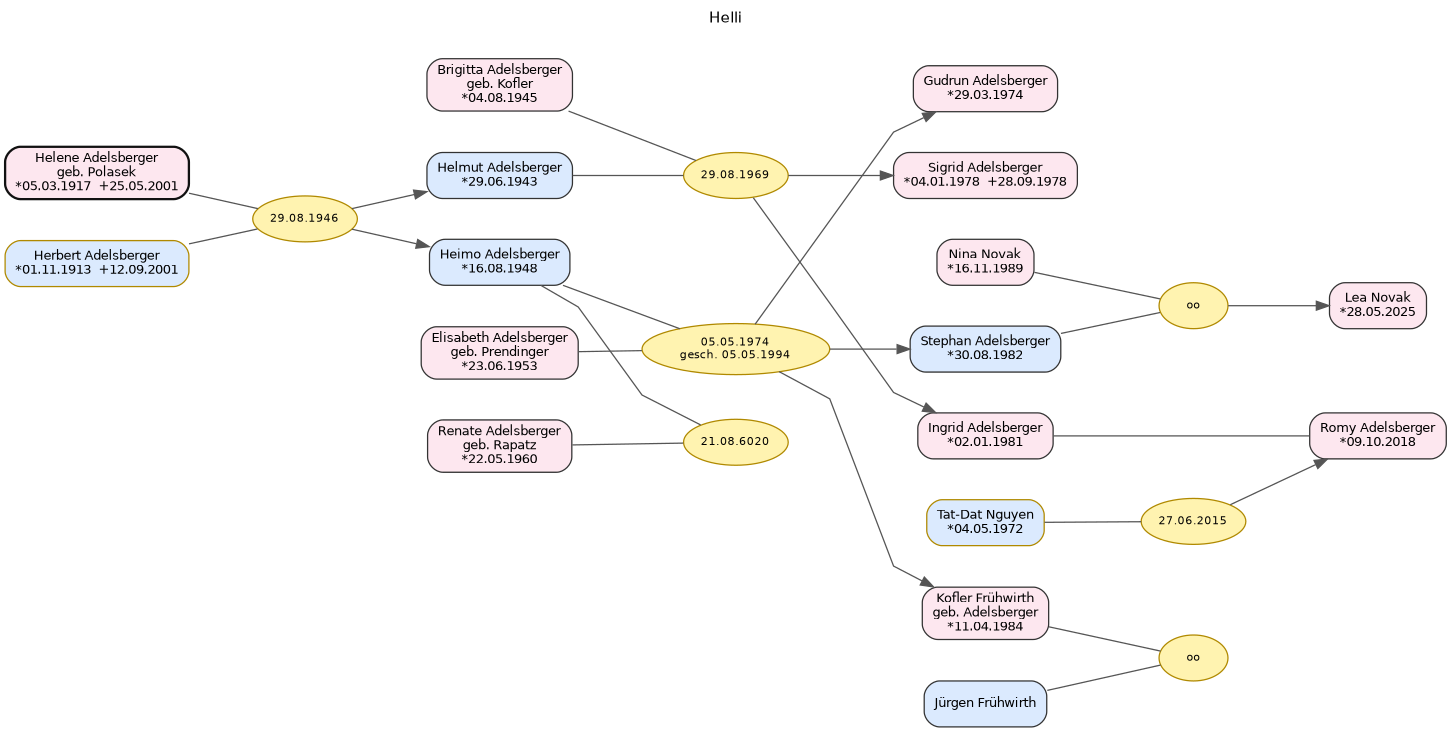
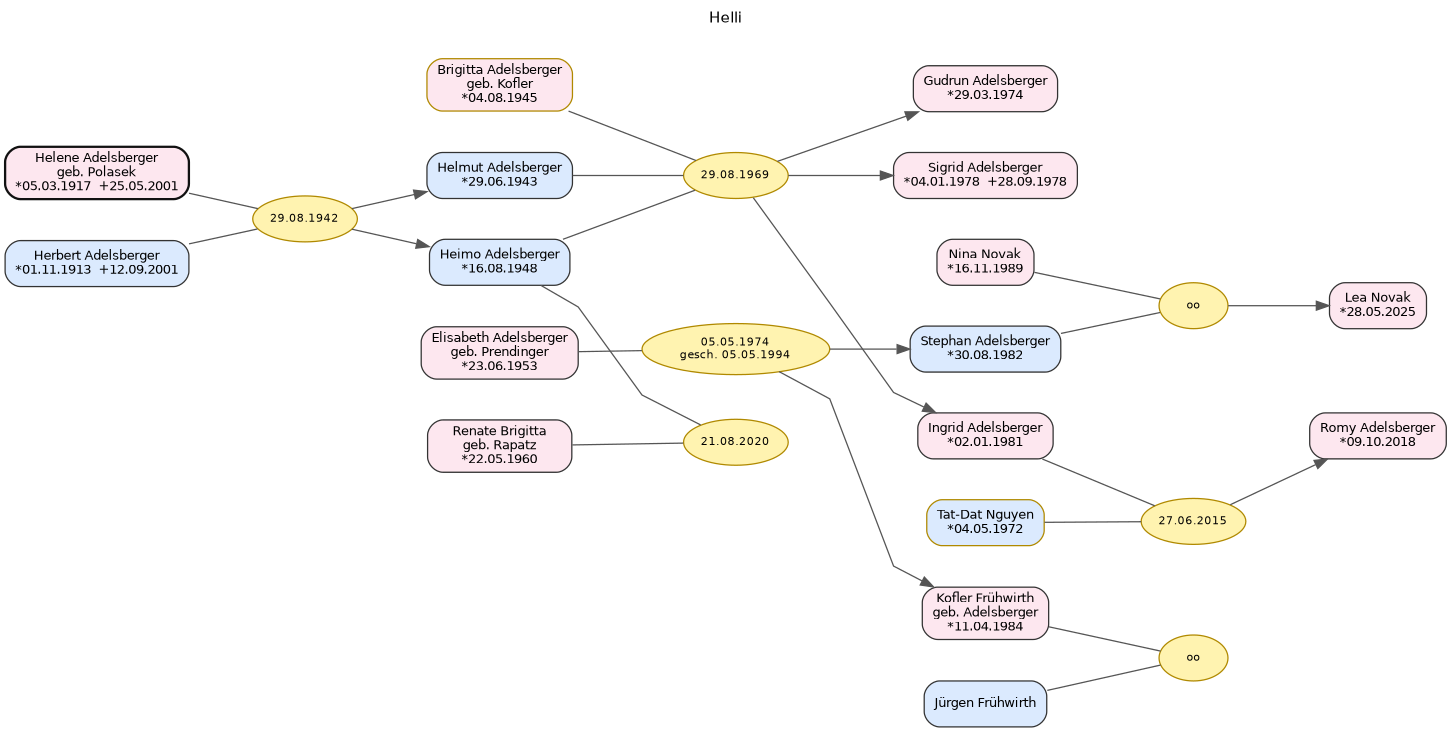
node "Brigitta Adelsberger geb. Kofler *04.08.1945": color #333333 -> #b08900
edge "05.05.1974 gesch. 05.05.1994" -> "Gudrun Adelsberger *29.03.1974": now "29.08.1969" -> "Gudrun Adelsberger *29.03.1974"
node "29.08.1946": label "29.08.1946" -> "29.08.1942"
node "Herbert Adelsberger *01.11.1913  +12.09.2001": color #b08900 -> #333333
edge "Heimo Adelsberger *16.08.1948" -- "05.05.1974 gesch. 05.05.1994": now "Heimo Adelsberger *16.08.1948" -- "29.08.1969"
edge "Ingrid Adelsberger *02.01.1981" -- "Romy Adelsberger *09.10.2018": now "Ingrid Adelsberger *02.01.1981" -- "27.06.2015"
node "21.08.6020": label "21.08.6020" -> "21.08.2020"
node "Renate Adelsberger geb. Rapatz *22.05.1960": label "Renate Adelsberger geb. Rapatz *22.05.1960" -> "Renate Brigitta geb. Rapatz *22.05.1960"
